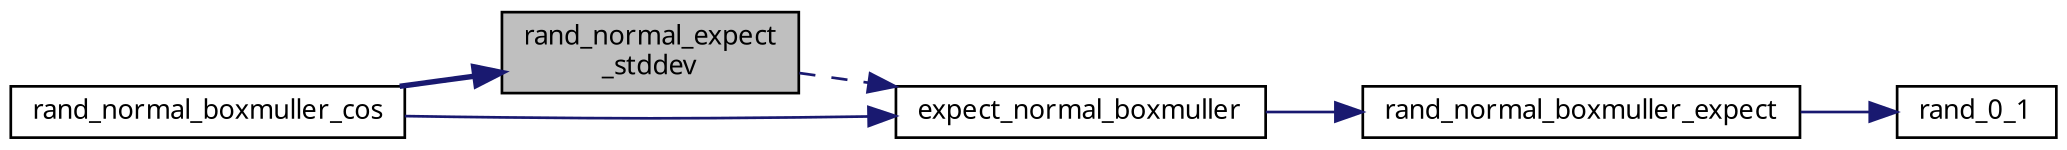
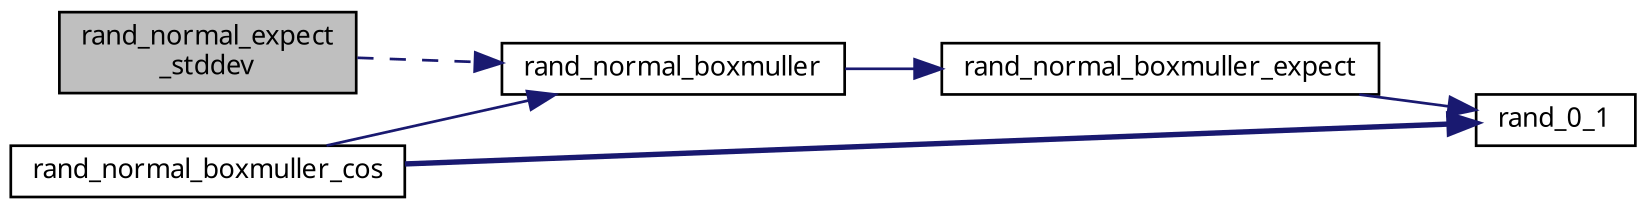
edge "rand_normal_boxmuller_cos" -> "rand_normal_expect _stddev": now "rand_normal_boxmuller_cos" -> "rand_0_1"
node "expect_normal_boxmuller": label "expect_normal_boxmuller" -> "rand_normal_boxmuller"
